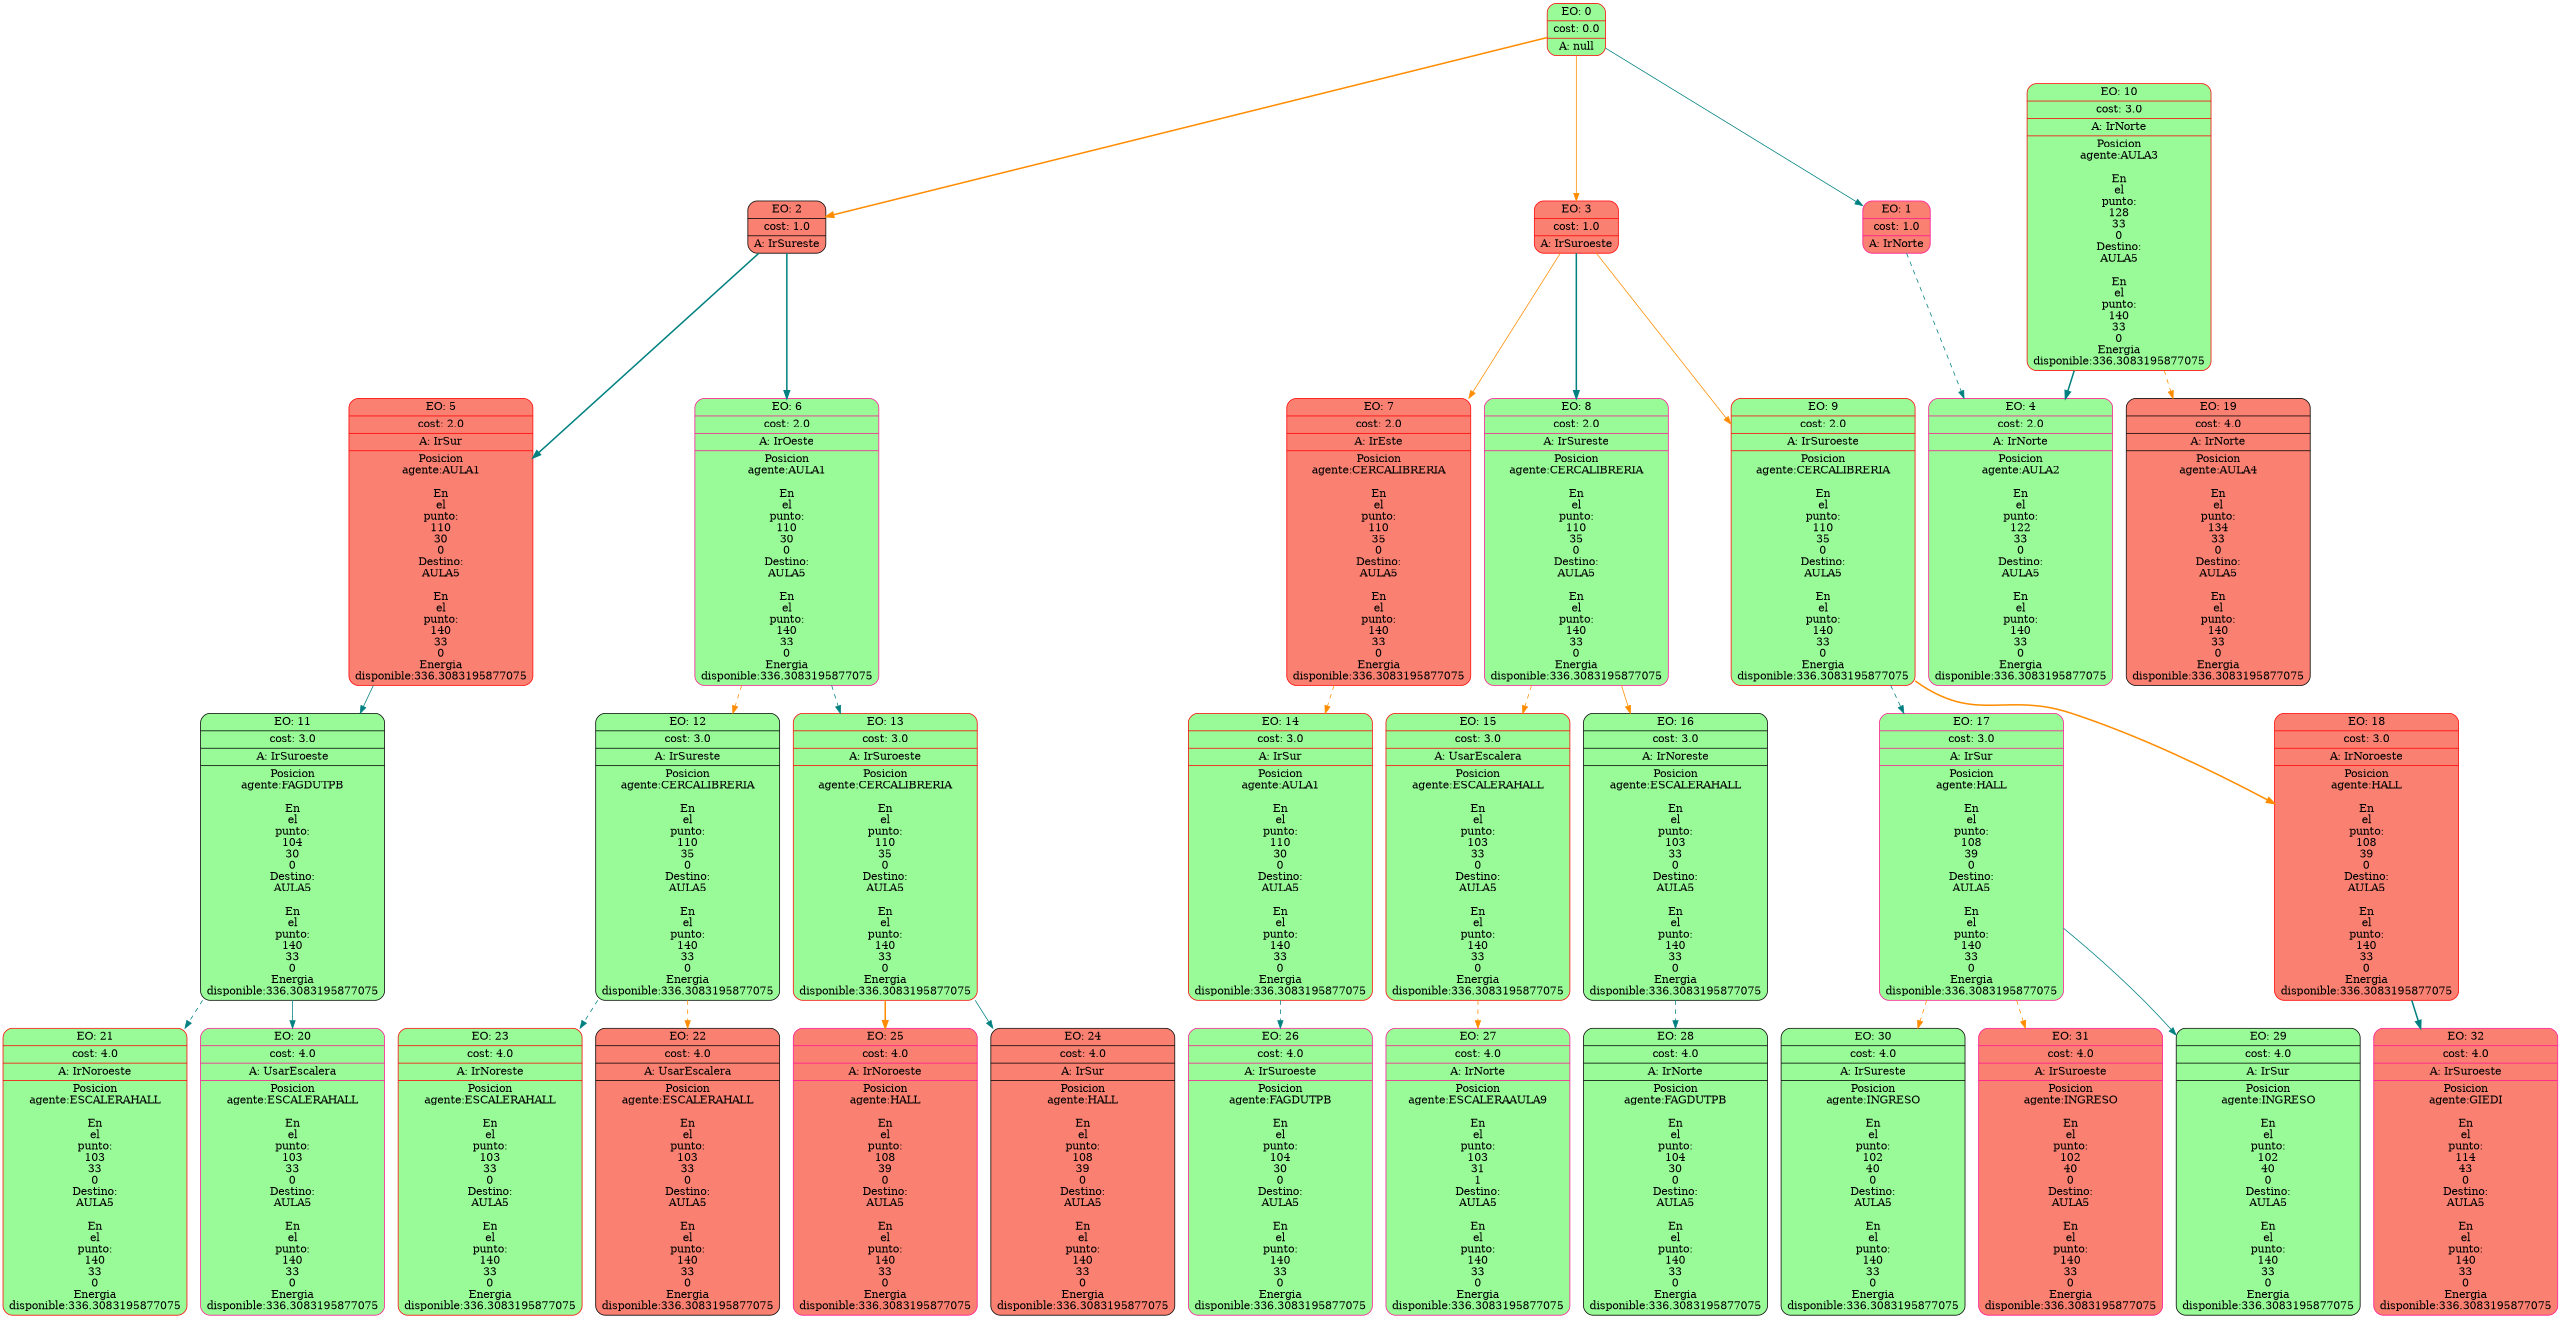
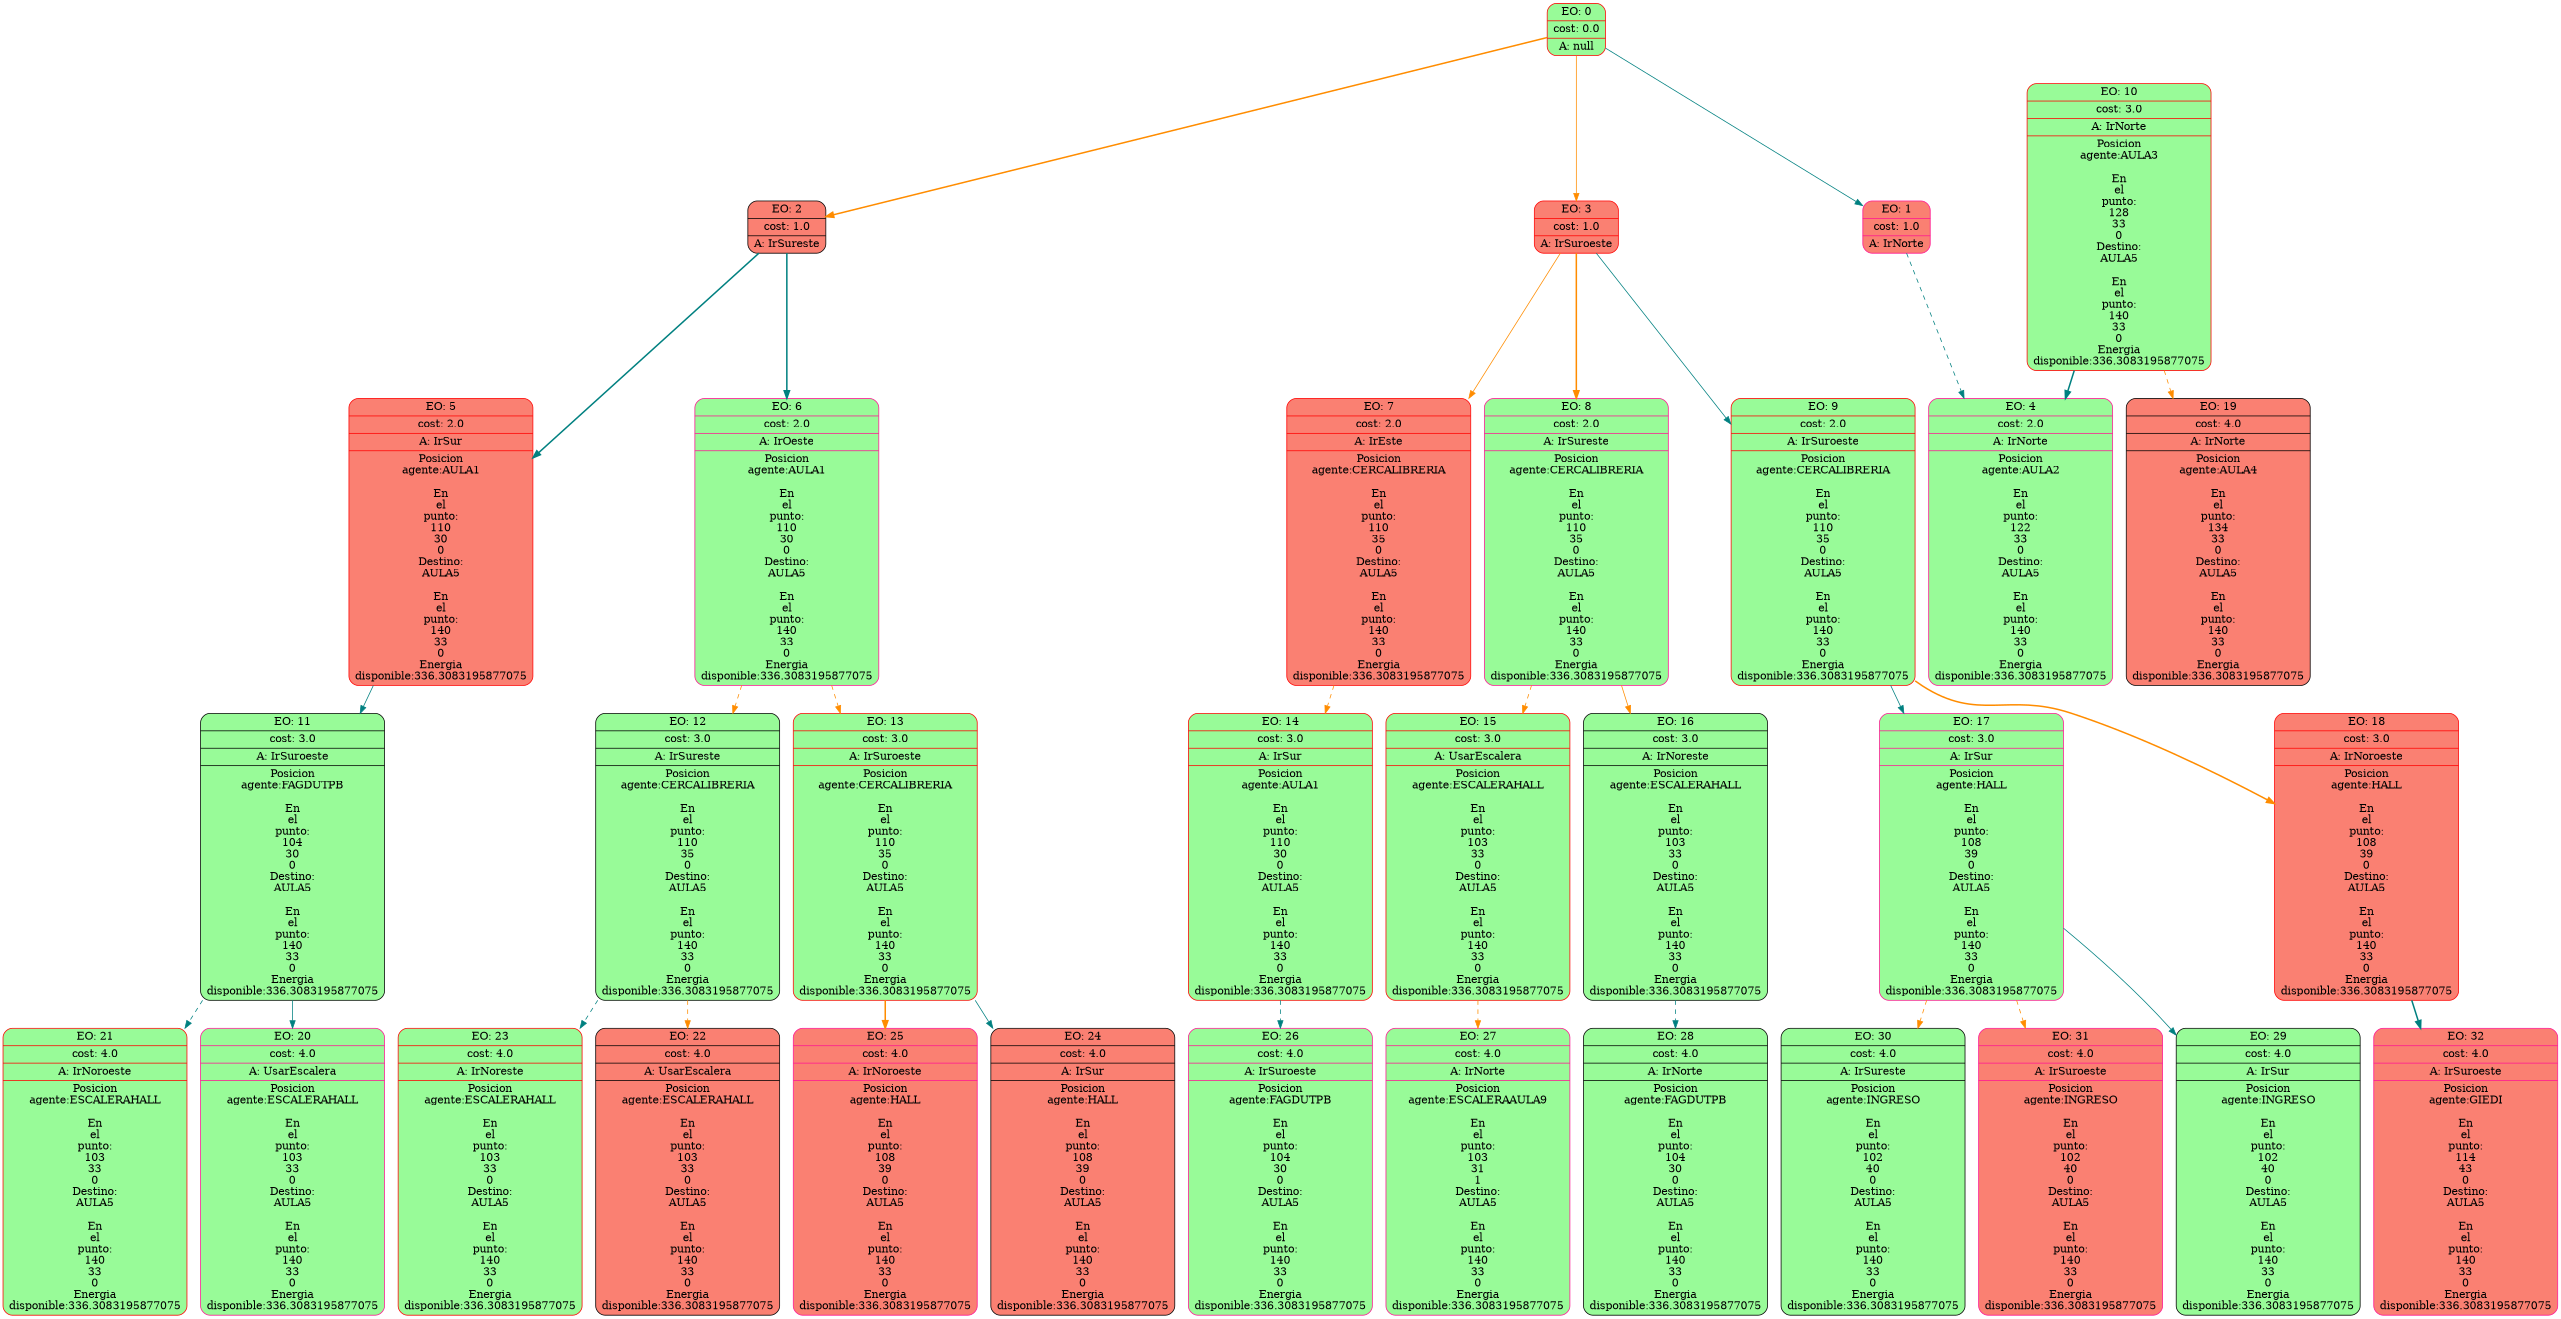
edge "EO: 3" -> "EO: 8": color teal -> darkorange
edge "EO: 3" -> "EO: 9": color darkorange -> teal
edge "EO: 6" -> "EO: 13": color teal -> darkorange
edge "EO: 9" -> "EO: 17": style dashed -> solid
